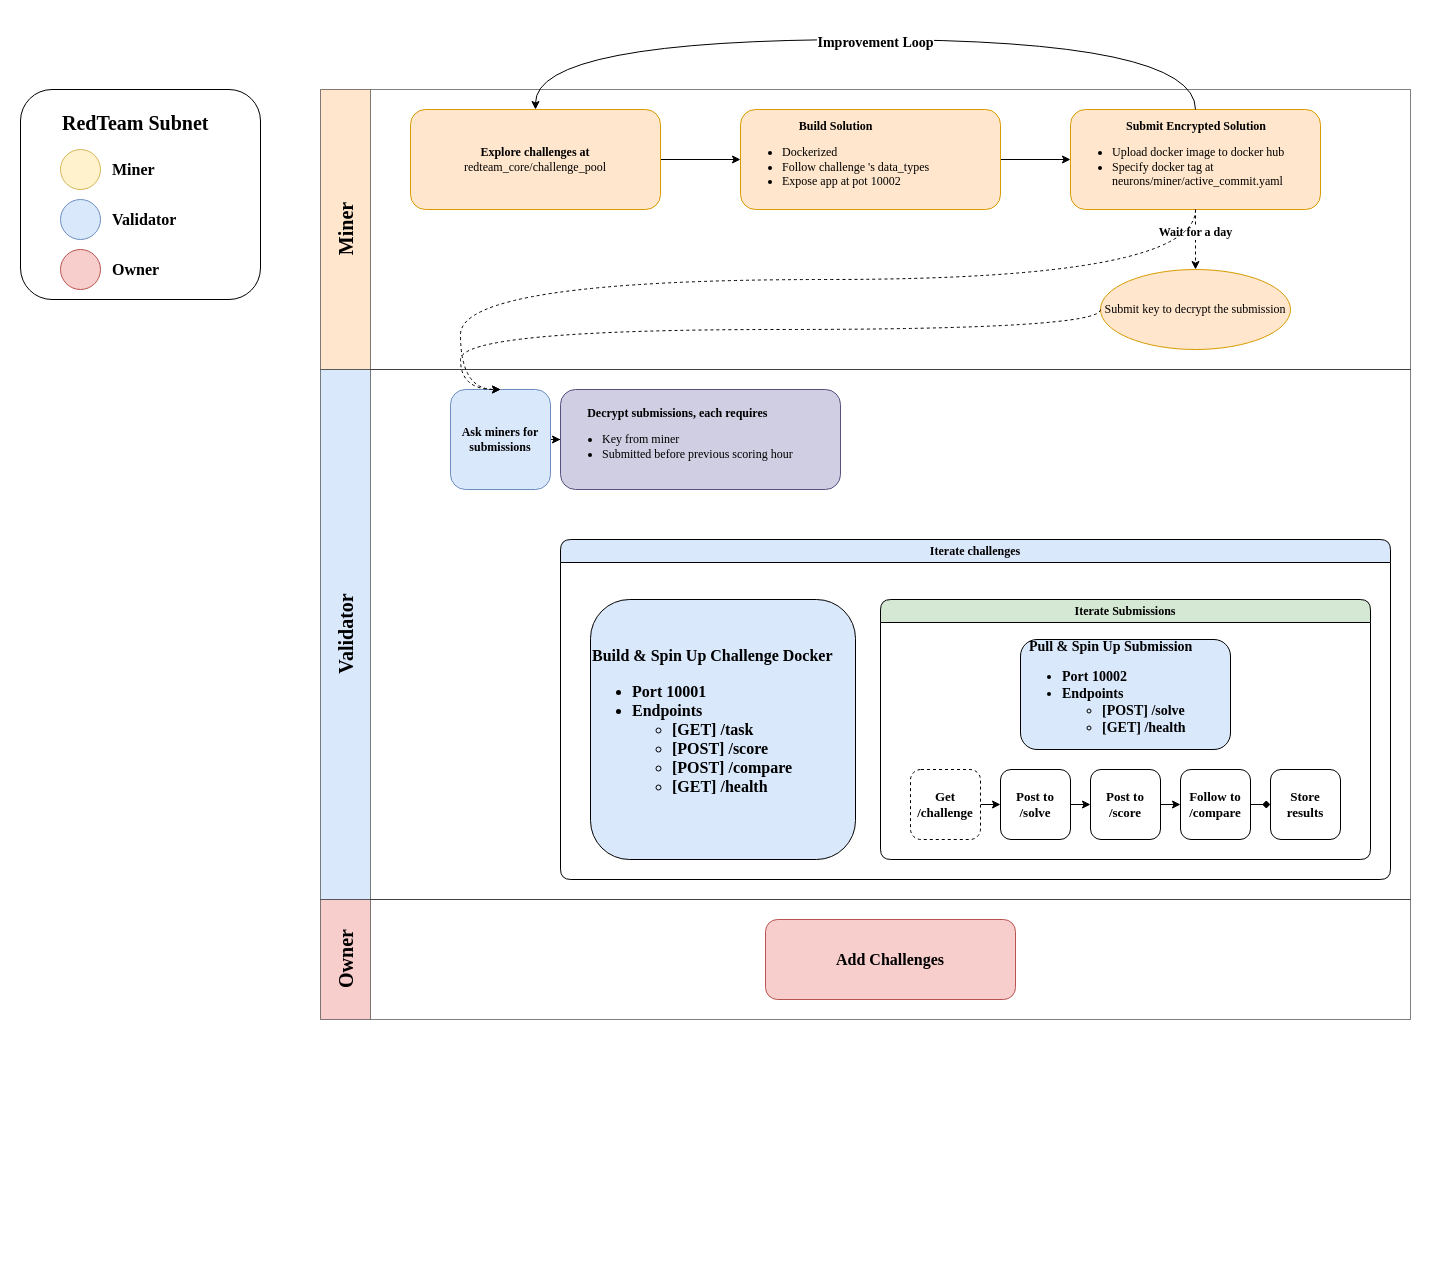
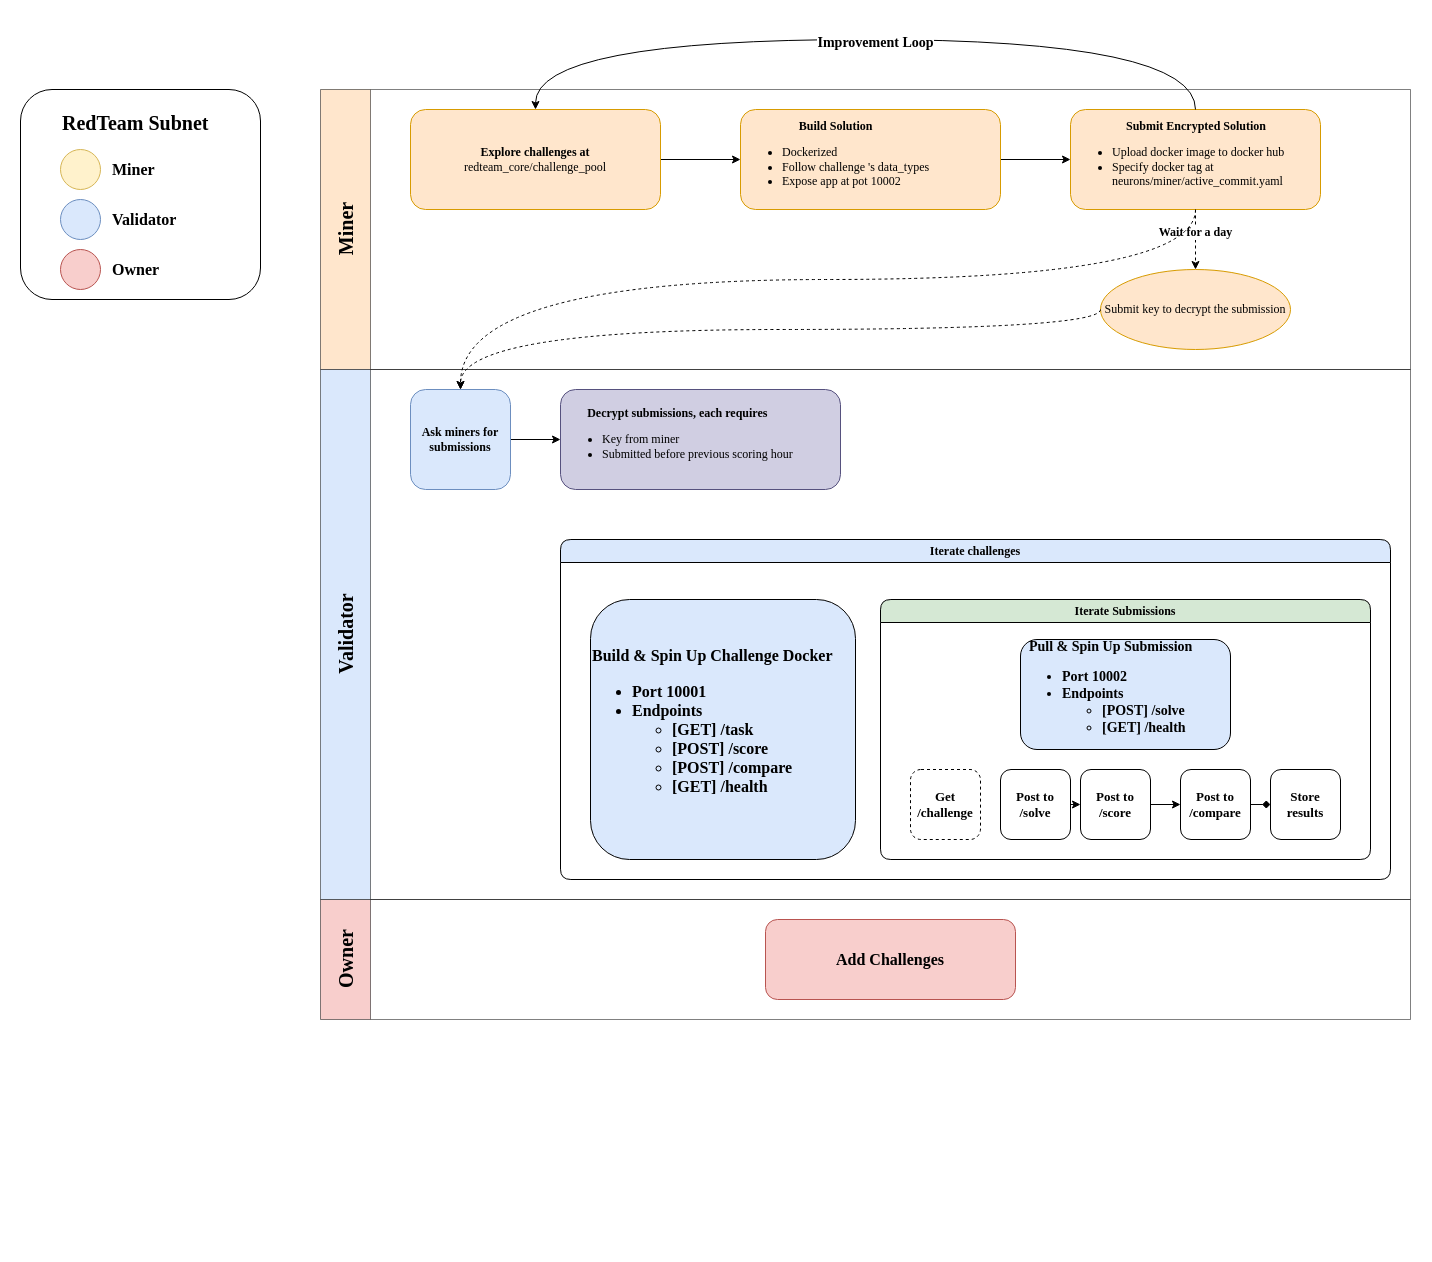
node "Ask miners for submissions": moved (501, 440) -> (461, 440)
edge "Get /challenge" -> "Post to /solve": removed
node "Post to /score": moved (1126, 805) -> (1116, 805)
node "Follow to /compare": label "Follow to /compare" -> "Post to /compare"
